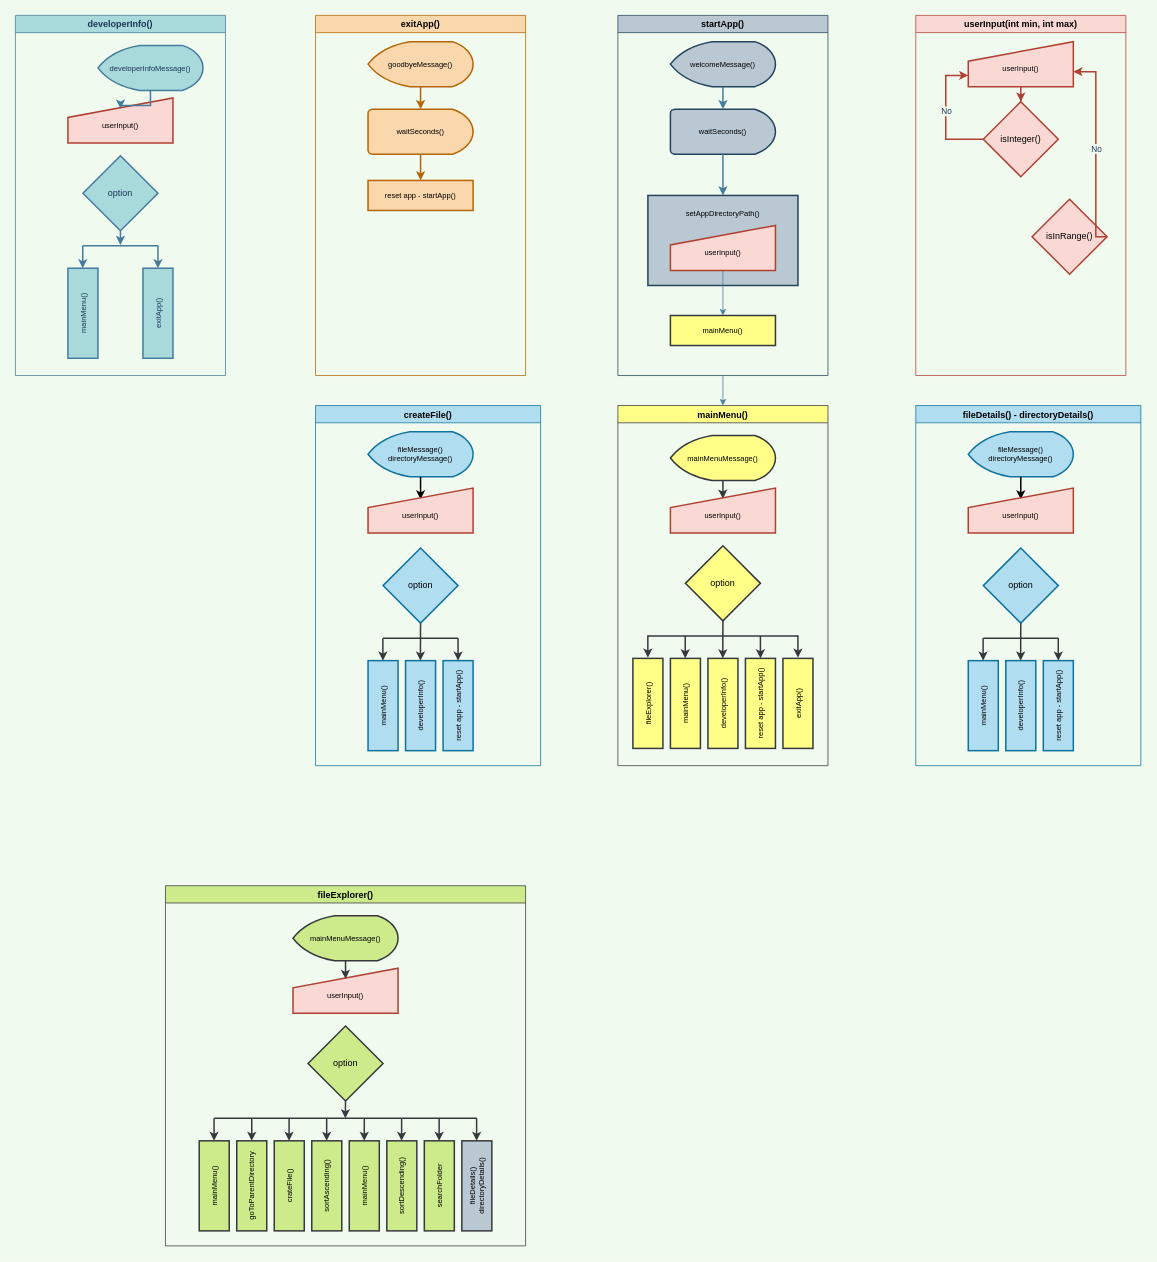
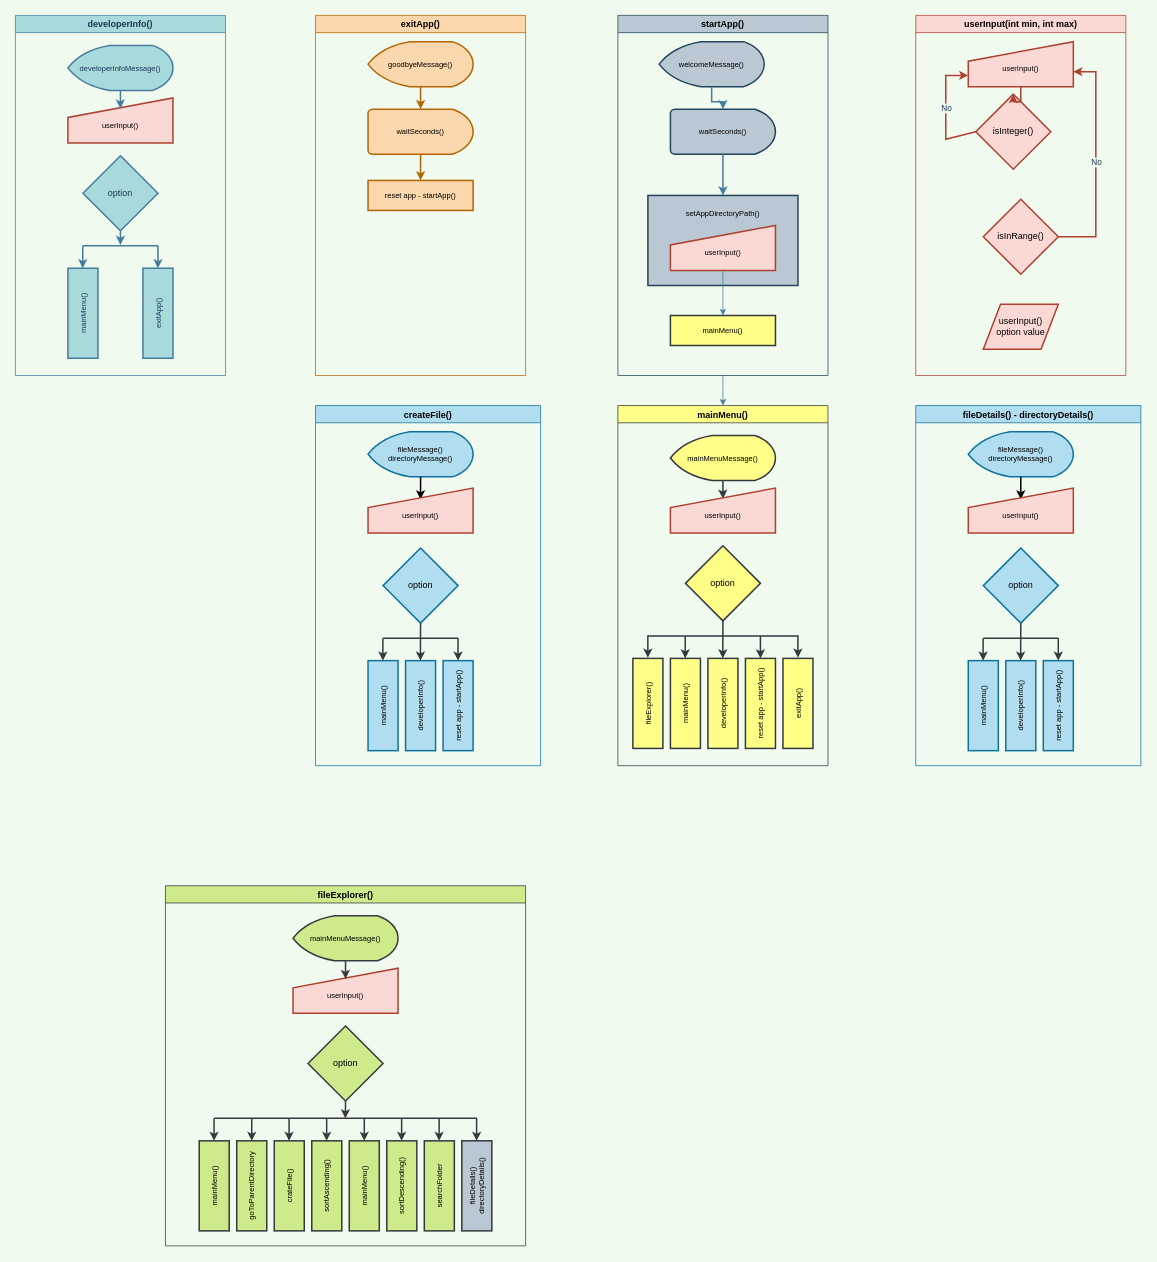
node "welcomeMessage()": moved (723, 64) -> (711, 64)
node "developerInfoMessage()": moved (150, 68) -> (120, 68)
node "isInteger()": moved (1020, 139) -> (1013, 132)
node "isInRange()": moved (1069, 237) -> (1020, 237)
node "userInput() option value": added
